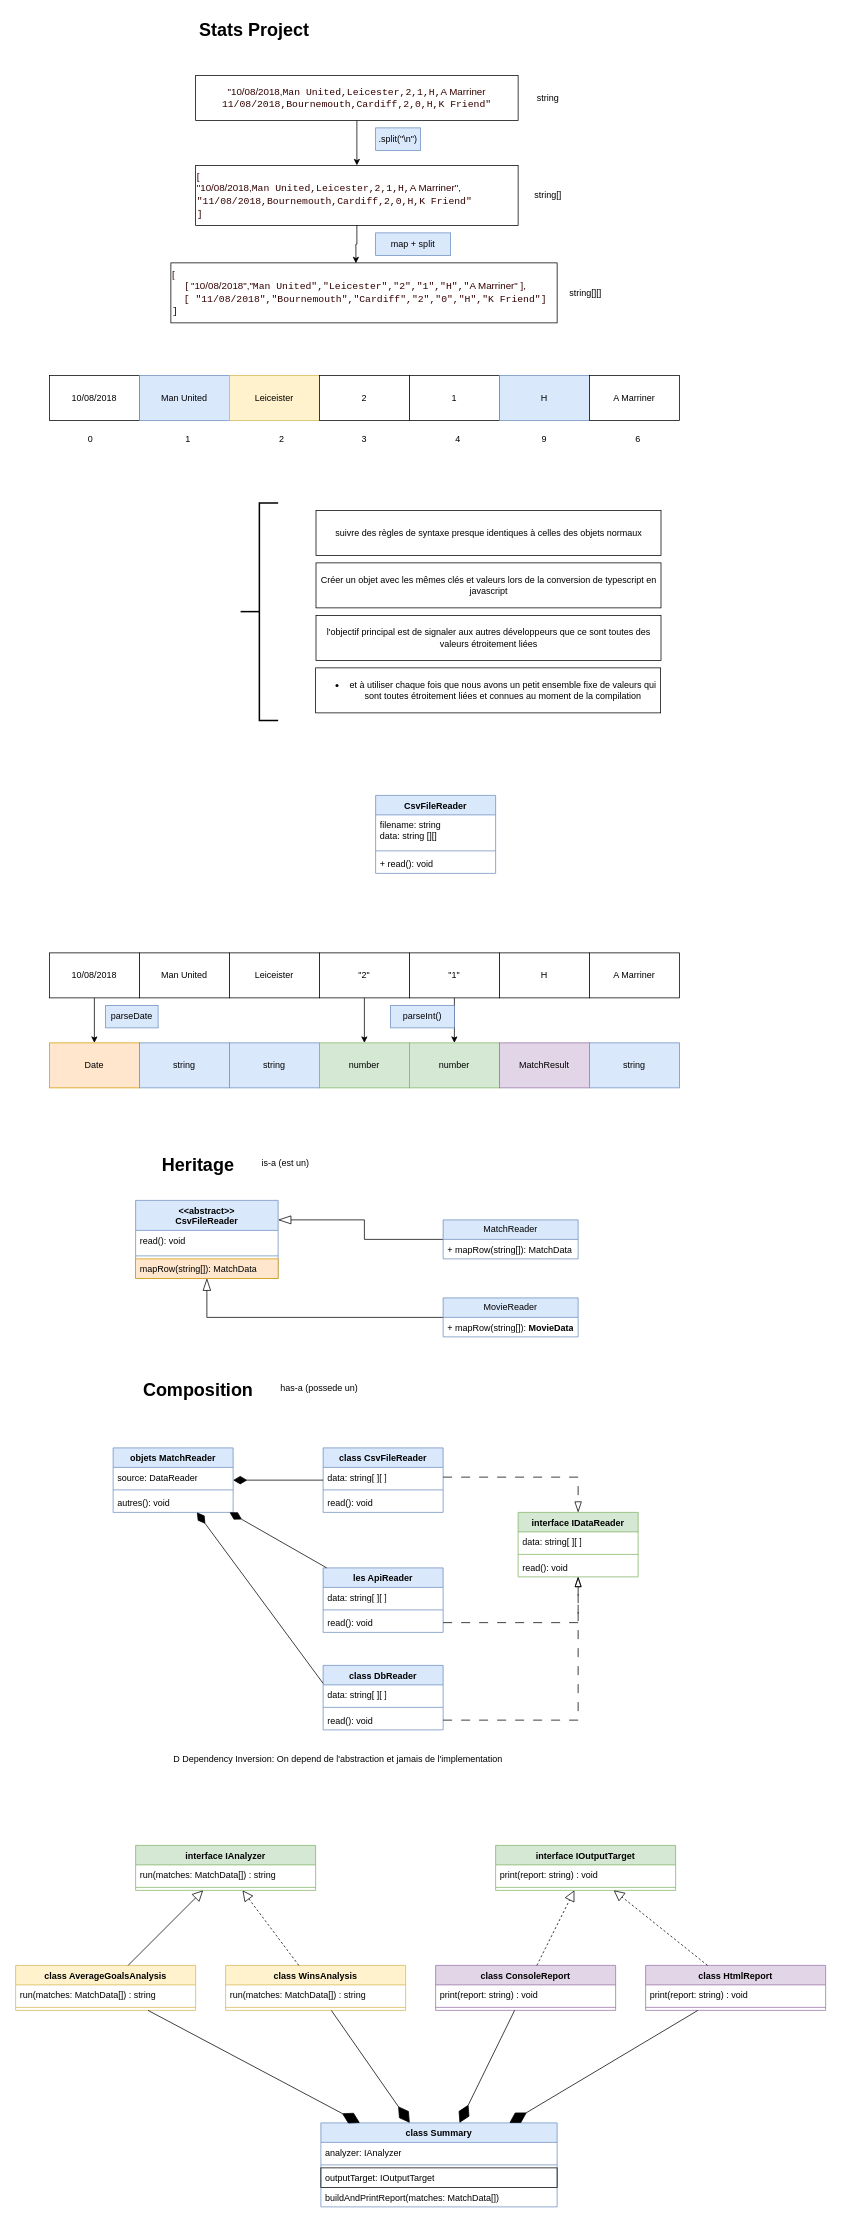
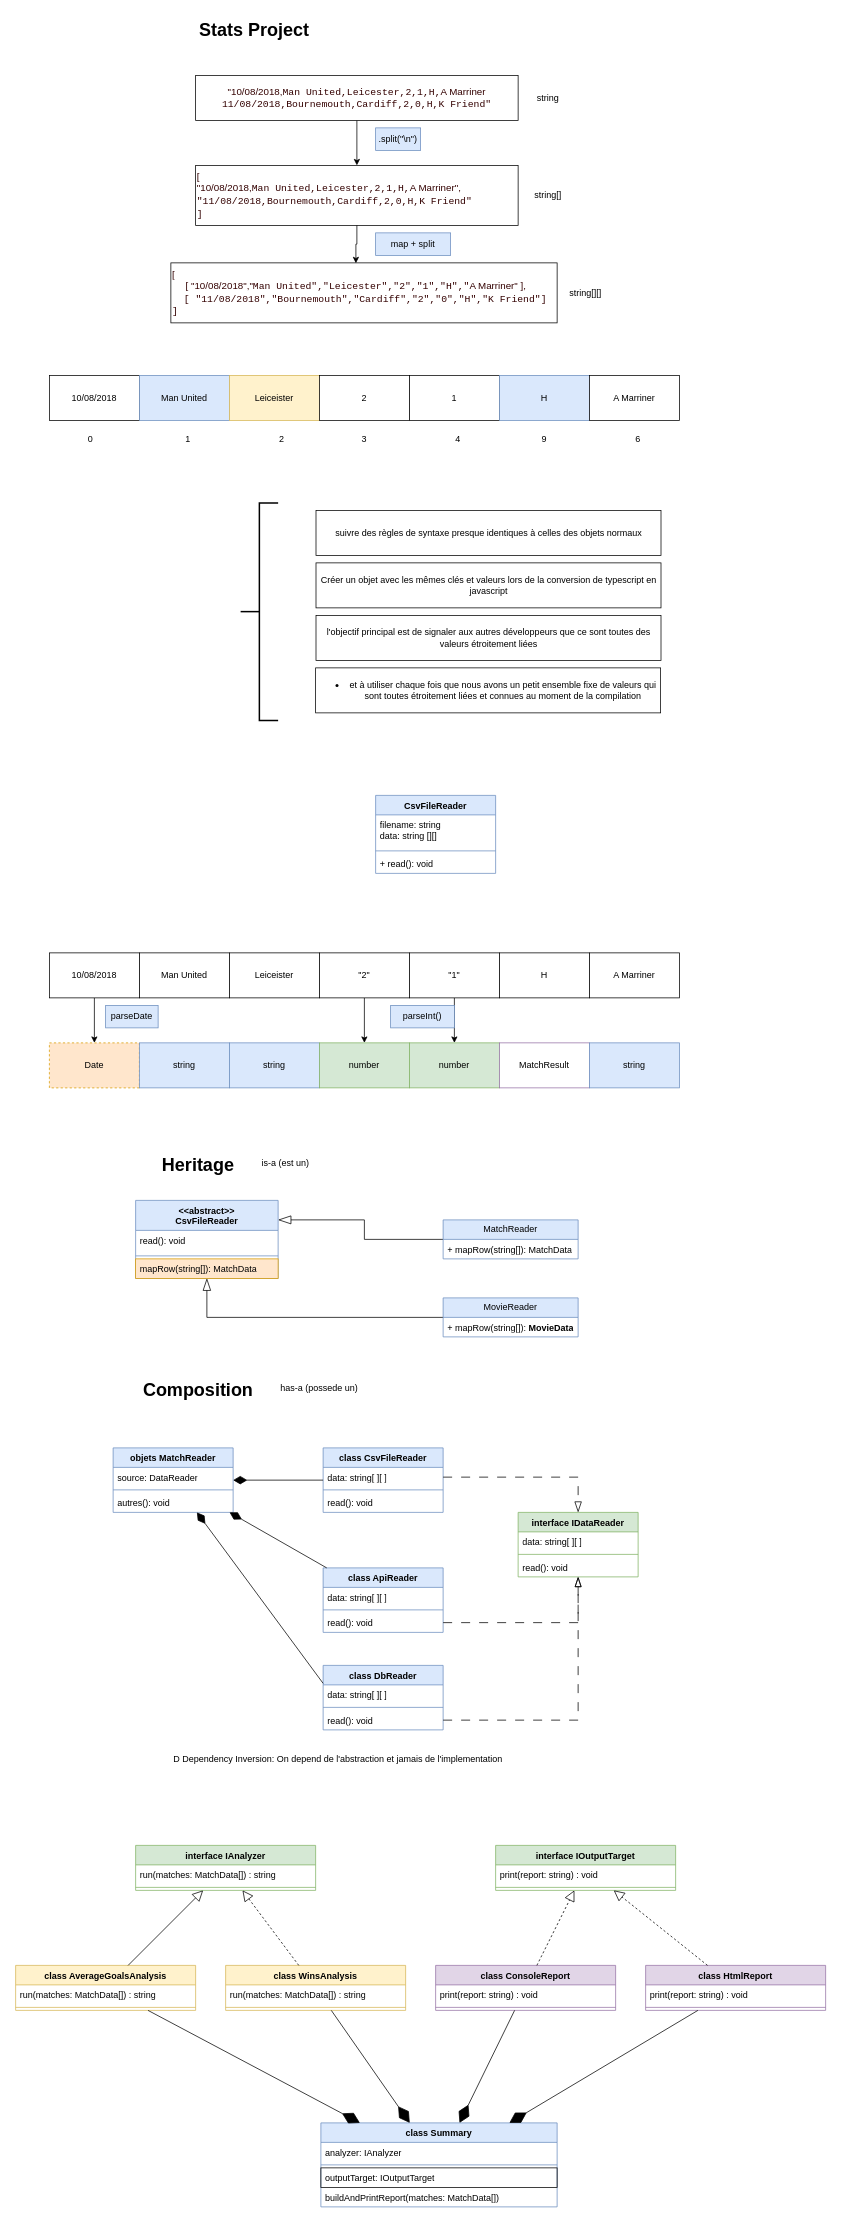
node "Date": style solid -> dashed
node "MatchResult": fillcolor #e1d5e7 -> #ffffff
node "les ApiReader": label "les ApiReader" -> "class ApiReader"
